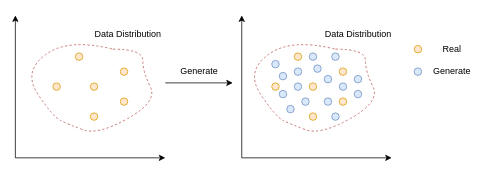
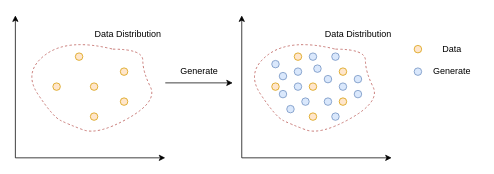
node "Real": label "Real" -> "Data"
